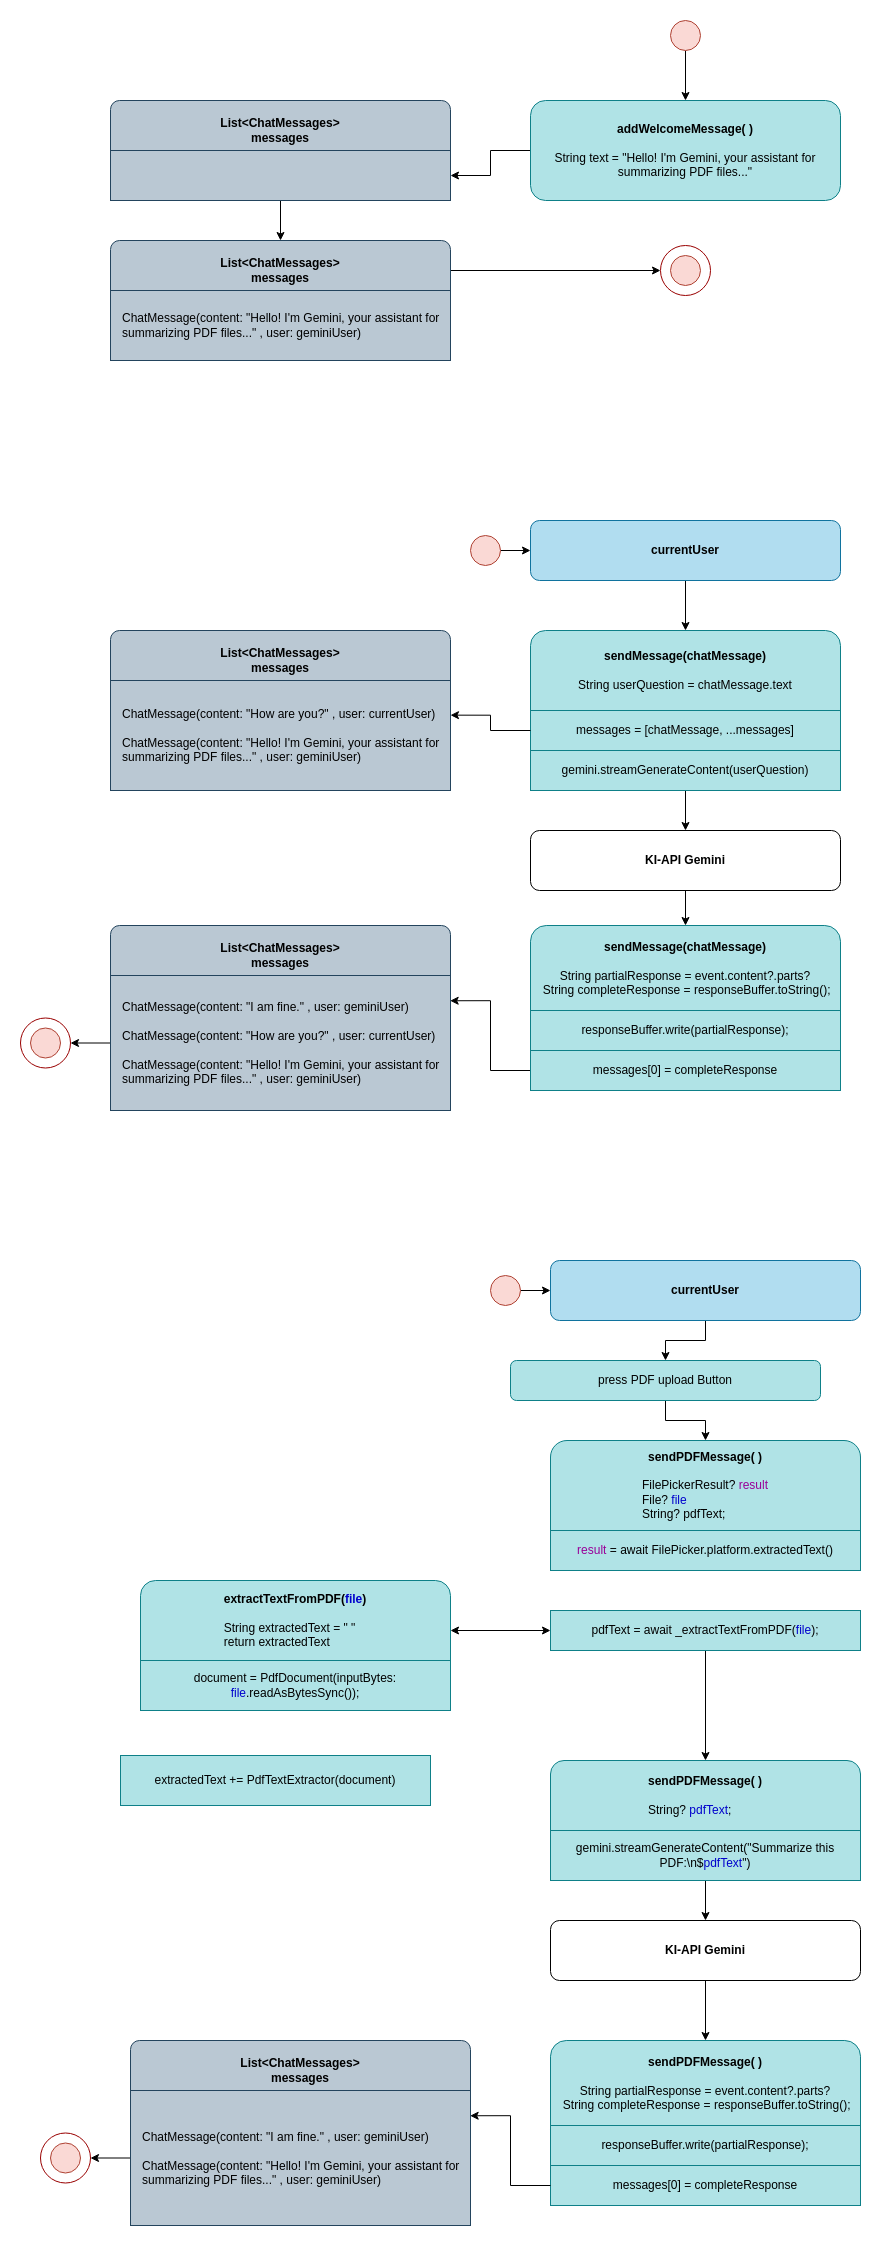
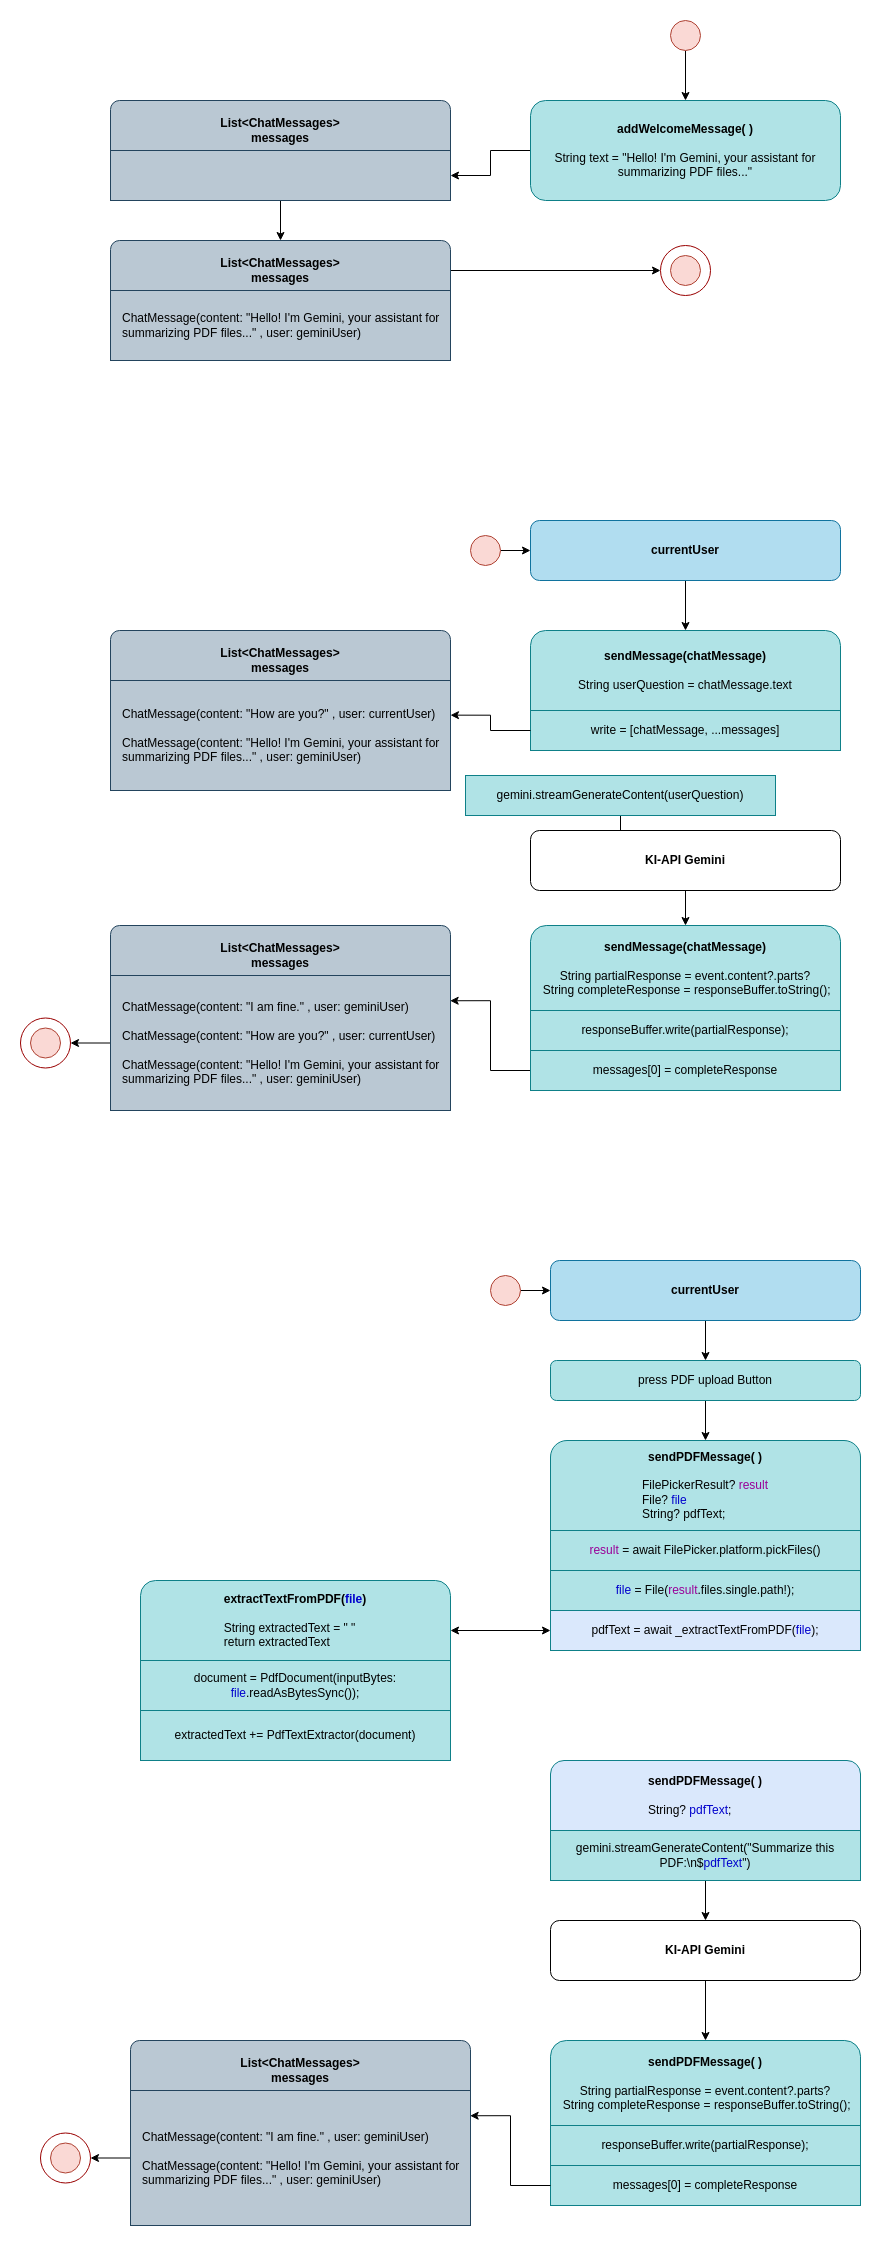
node "messages = [chatMessage, ...messages]": label "messages = [chatMessage, ...messages]" -> "write = [chatMessage, ...messages]"
node "gemini.streamGenerateContent(userQuestion)": moved (686, 771) -> (621, 796)
node "press PDF upload Button": moved (666, 1381) -> (706, 1381)
node "result = await FilePicker.platform.extractedText()": label "result = await FilePicker.platform.extractedText()" -> "result = await FilePicker.platform.pickFiles()"
node "file = File(result.files.single.path!);": added
node "pdfText = await _extractTextFromPDF(file);": fillcolor #b0e3e6 -> #dae8fc
edge "pdfText = await _extractTextFromPDF(file);" -> "sendPDFMessage( ) String? pdfText;": removed
node "extractedText += PdfTextExtractor(document)": moved (276, 1781) -> (296, 1736)
node "sendPDFMessage( ) String? pdfText;": fillcolor #b0e3e6 -> #dae8fc
